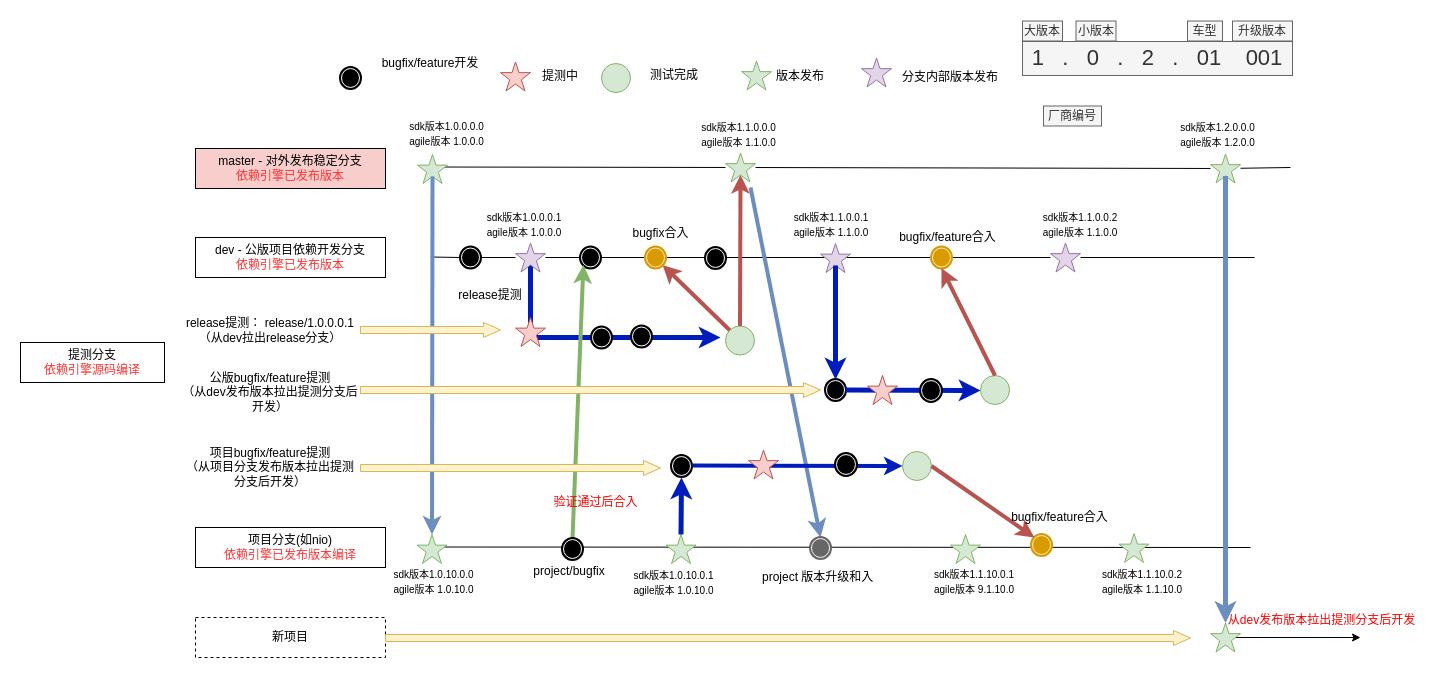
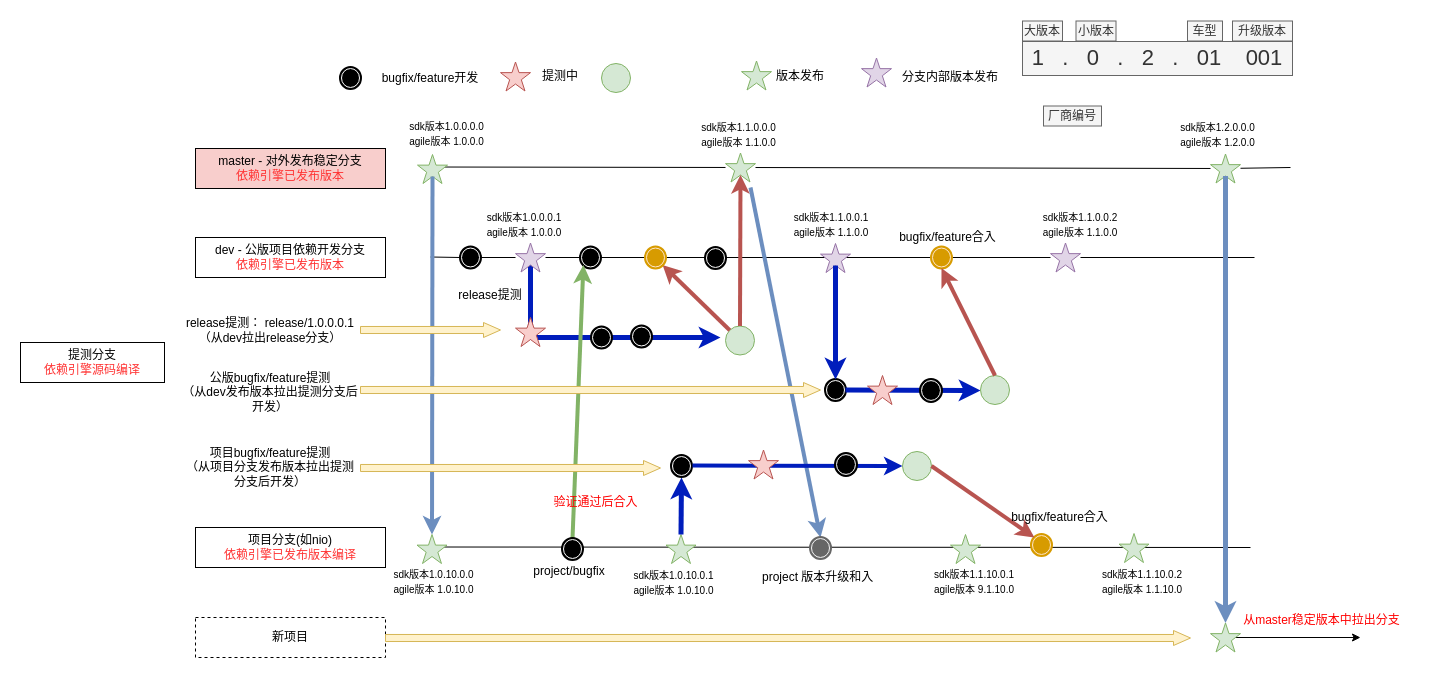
node "bugfix/feature开发": moved (431, 64) -> (431, 79)
node "测试完成": removed
node "bugfix合入": removed
node "从dev发布版本拉出提测分支后开发": label "从dev发布版本拉出提测分支后开发" -> "从master稳定版本中拉出分支"
